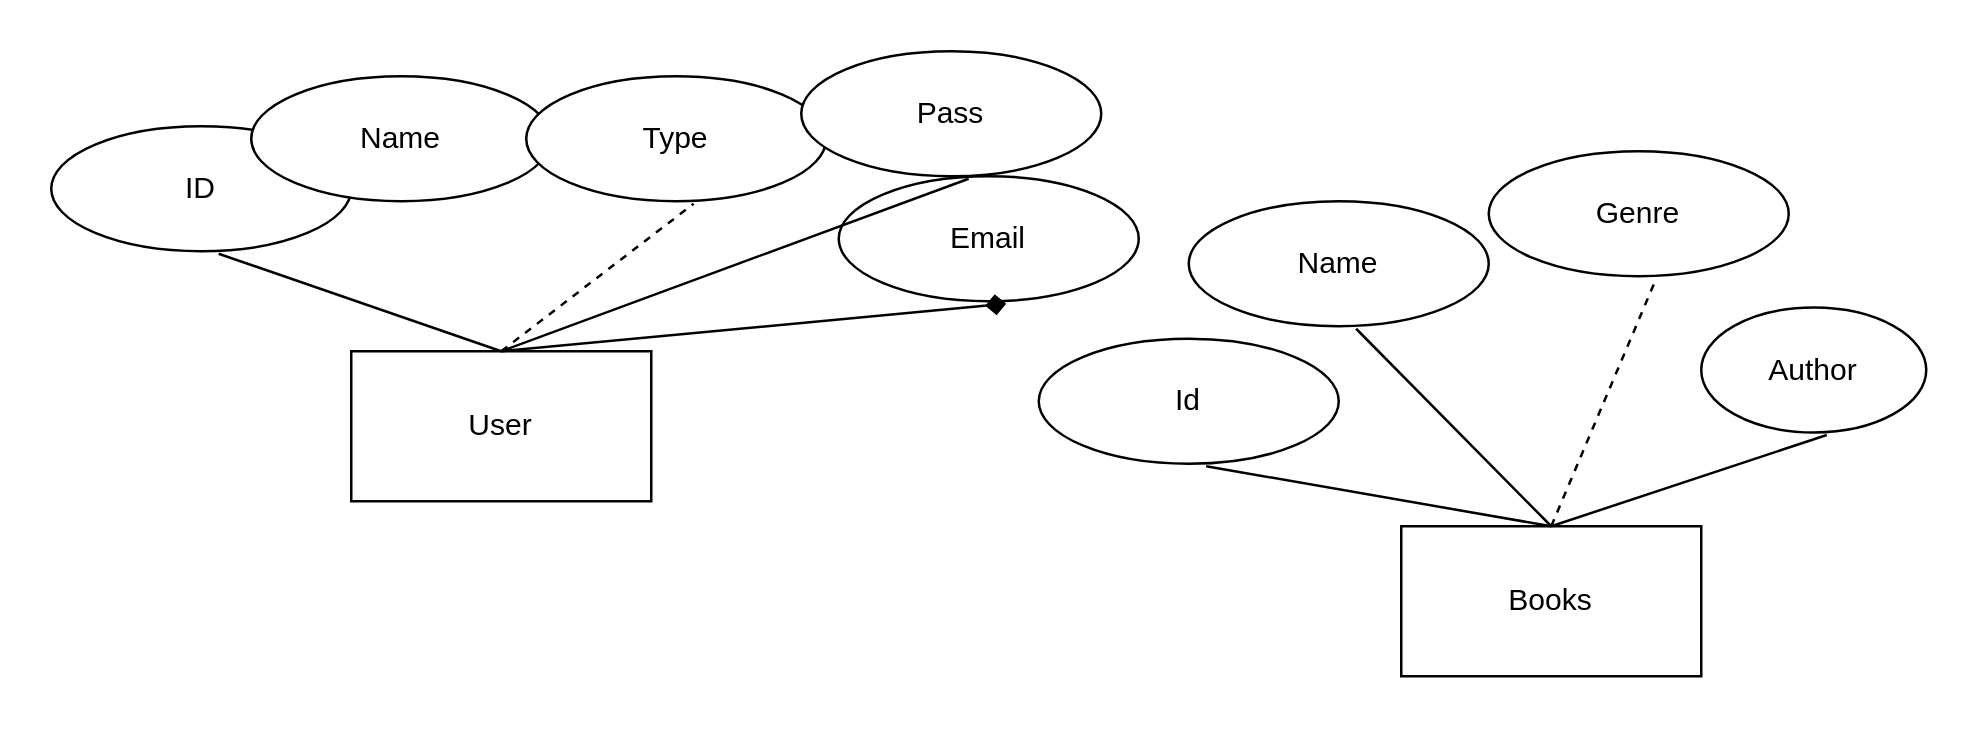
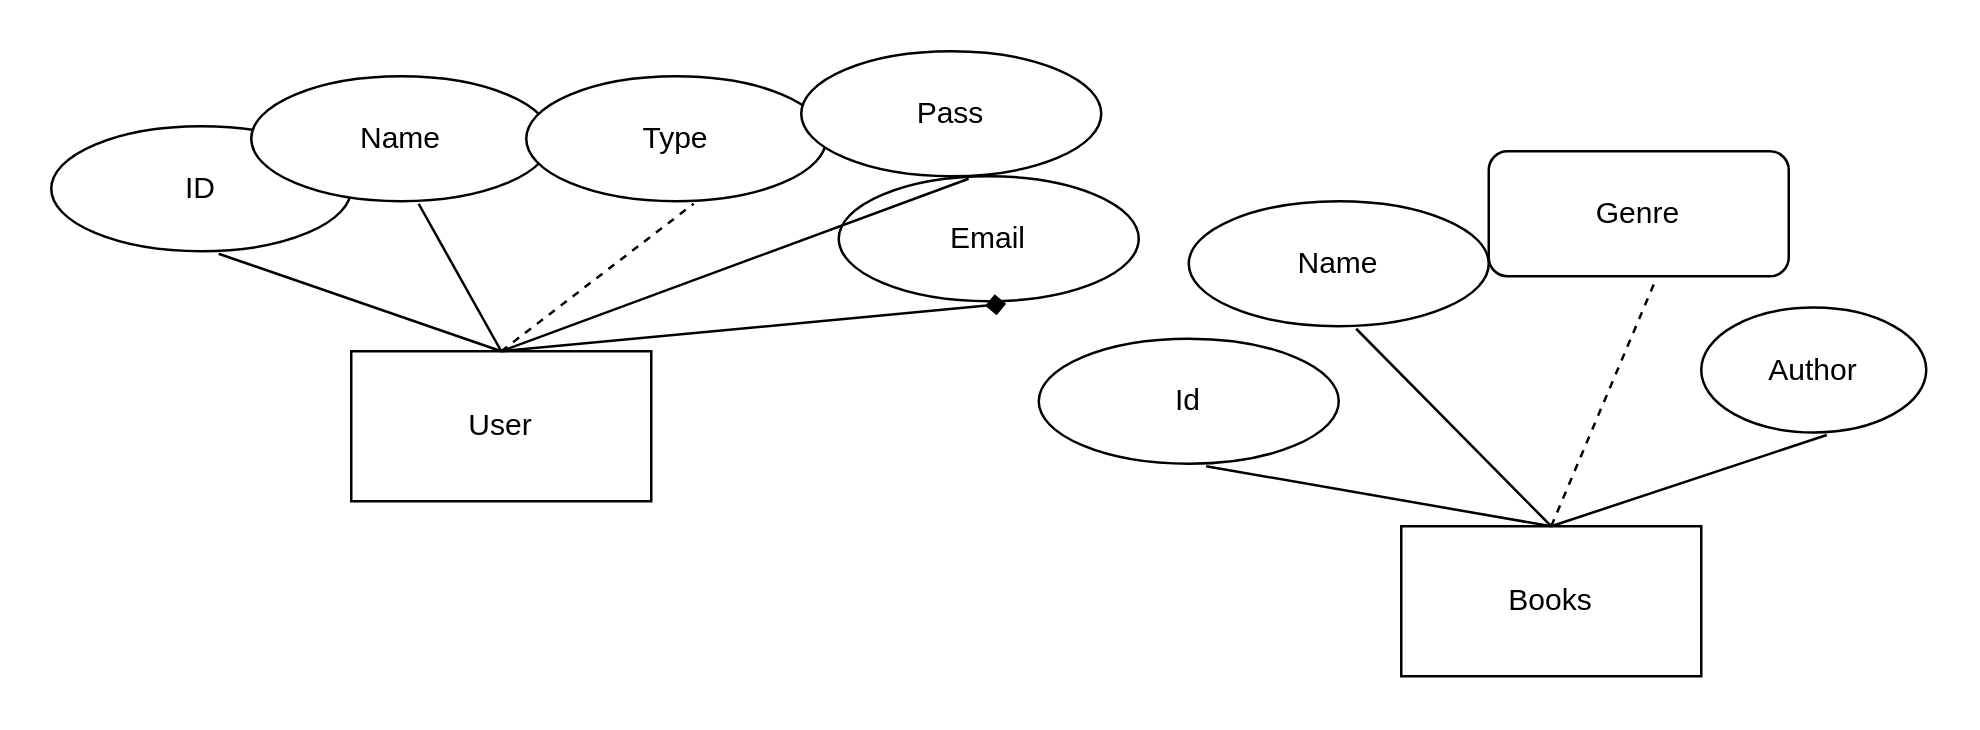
node "Genre": shape ellipse -> rounded rectangle
edge "Name" -- "User": added
